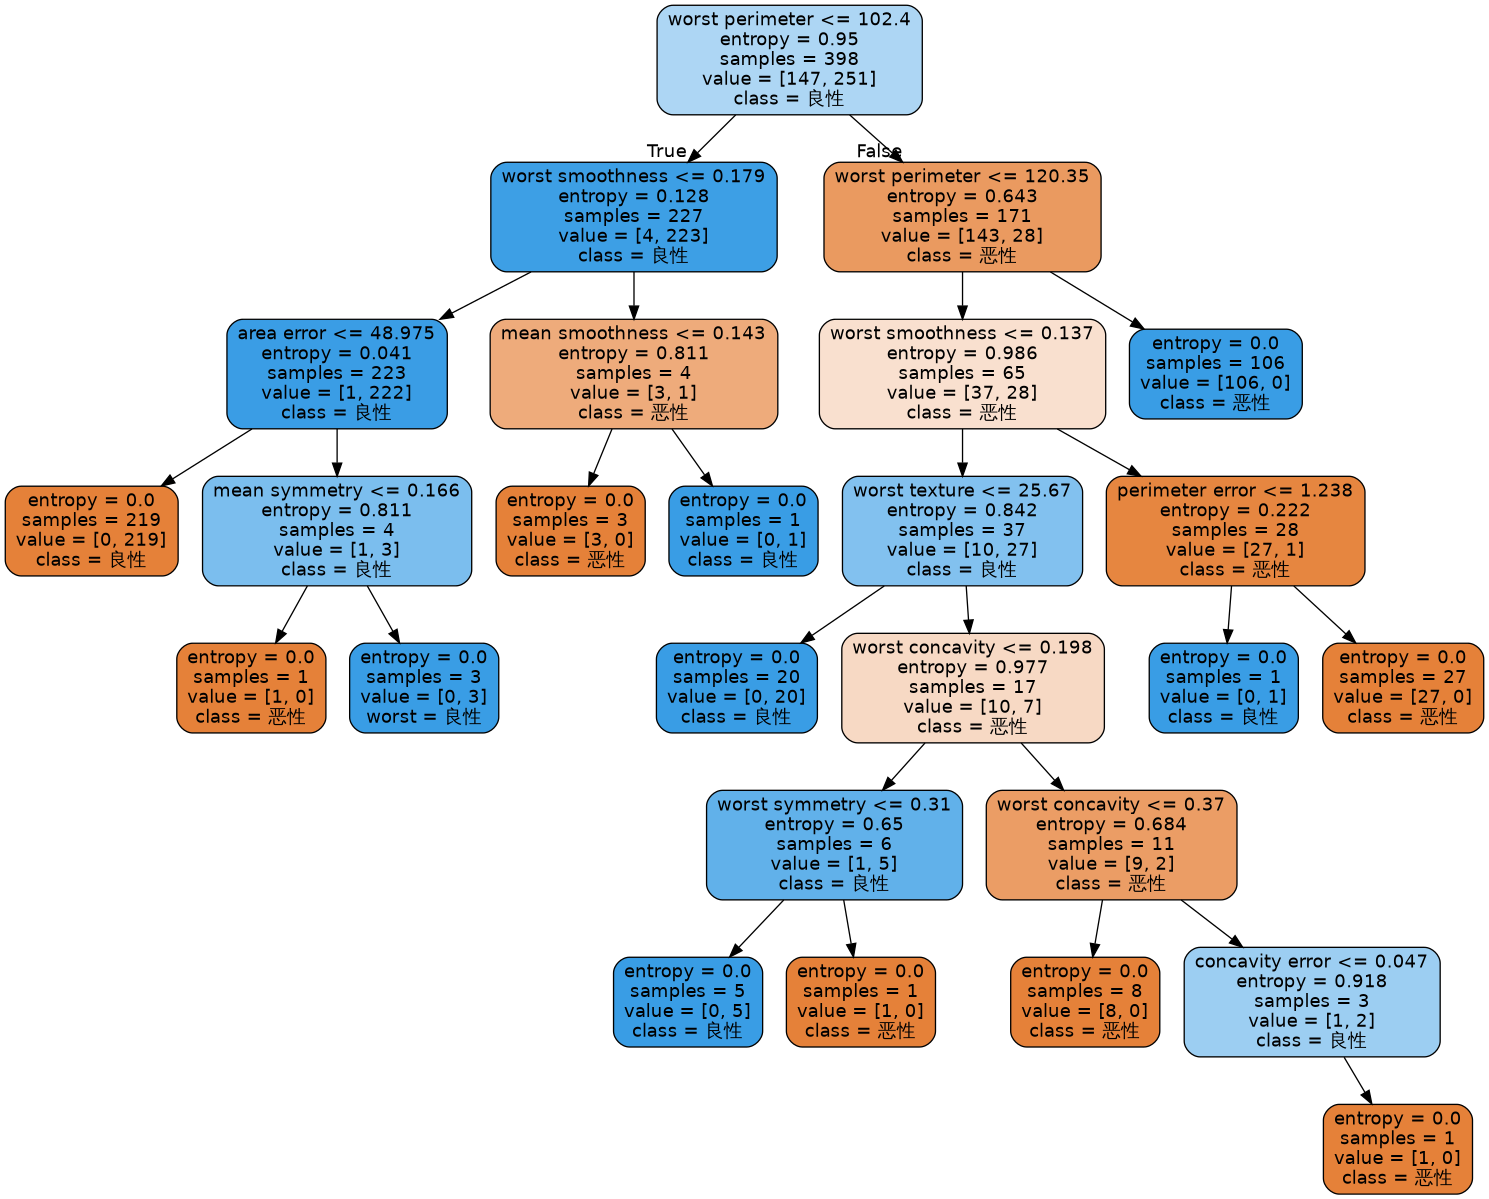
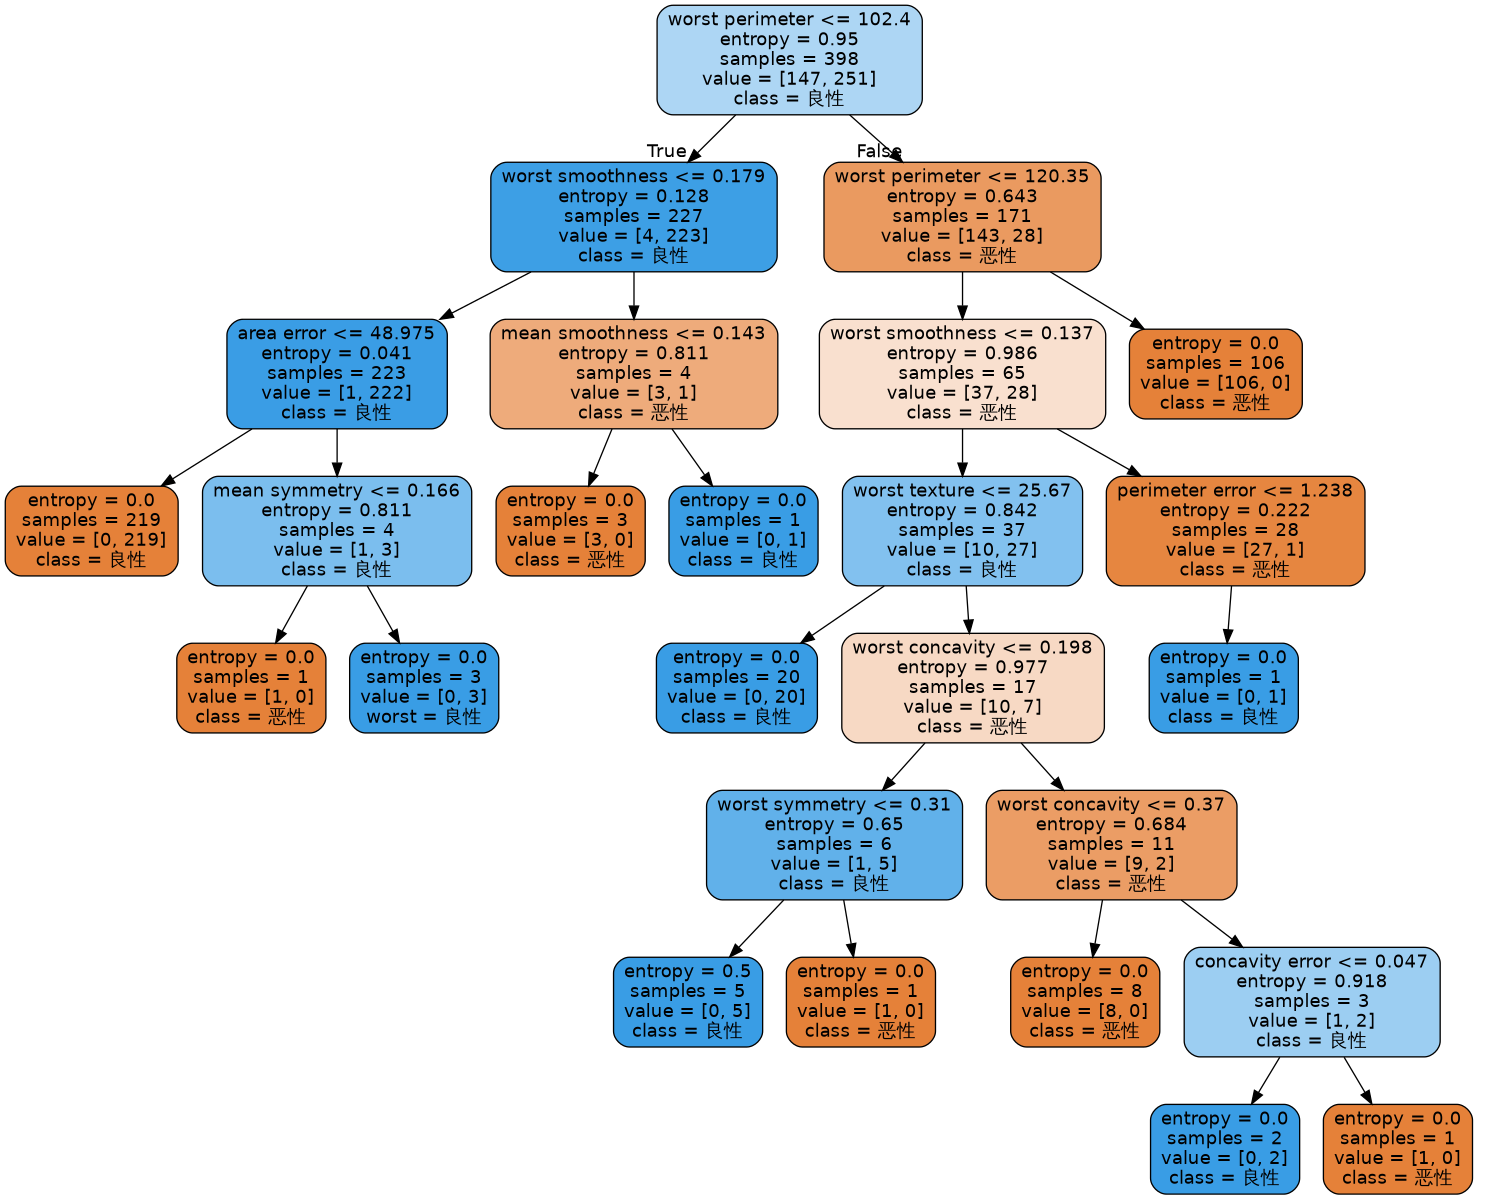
node "entropy = 0.0 samples = 106 value = [106, 0] class = 恶性": fillcolor #399de5 -> #e58139
node "entropy = 0.0 samples = 27 value = [27, 0] class = 恶性": removed
node "entropy = 0.0 samples = 5 value = [0, 5] class = 良性": label "entropy = 0.0 samples = 5 value = [0, 5] class = 良性" -> "entropy = 0.5 samples = 5 value = [0, 5] class = 良性"
node "entropy = 0.0 samples = 2 value = [0, 2] class = 良性": added
